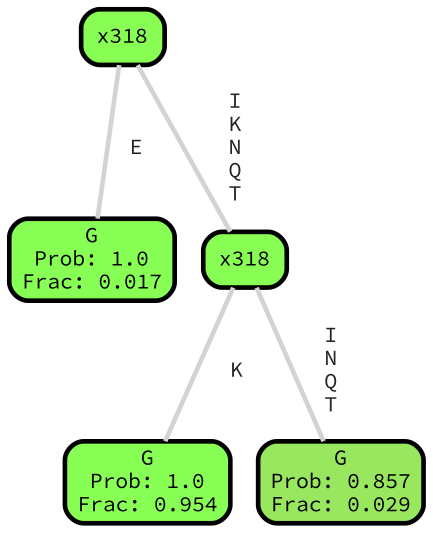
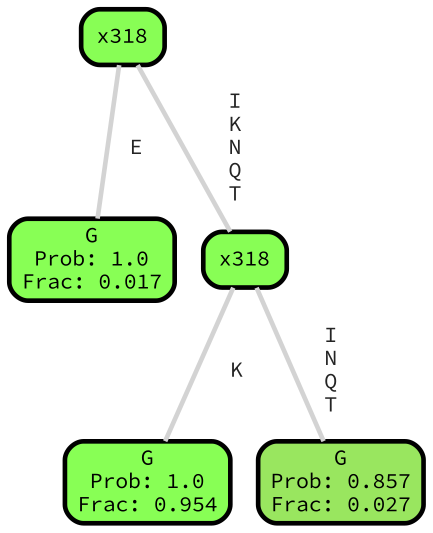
node "G Prob: 0.857 Frac: 0.029": label "G Prob: 0.857 Frac: 0.029" -> "G Prob: 0.857 Frac: 0.027"
